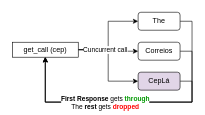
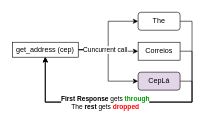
node "get_call (cep)": label "get_call (cep)" -> "get_address (cep)"
node "Correios": shape rounded rectangle -> rectangle
